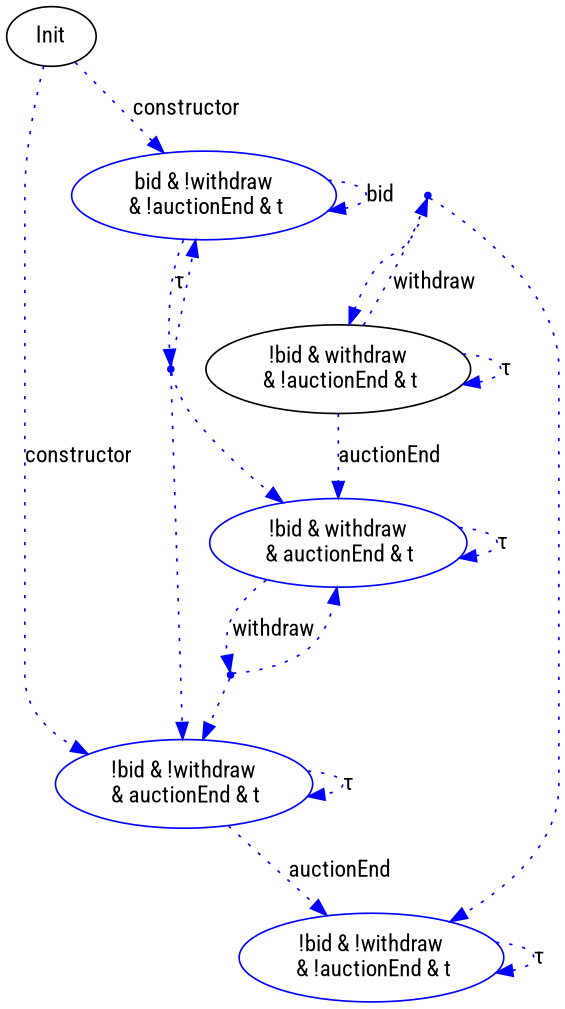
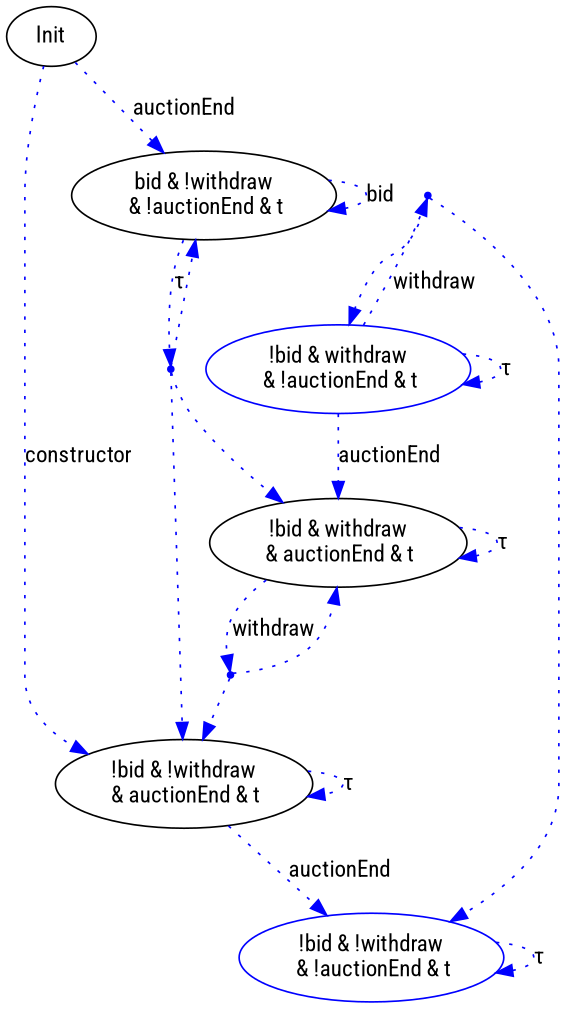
edge "Init" -> "bid & !withdraw & !auctionEnd & t": label "constructor" -> "auctionEnd"
node "bid & !withdraw & !auctionEnd & t": color blue -> black
node "!bid & withdraw & !auctionEnd & t": color black -> blue
node "!bid & withdraw & auctionEnd & t": color blue -> black
node "!bid & !withdraw & auctionEnd & t": color blue -> black
